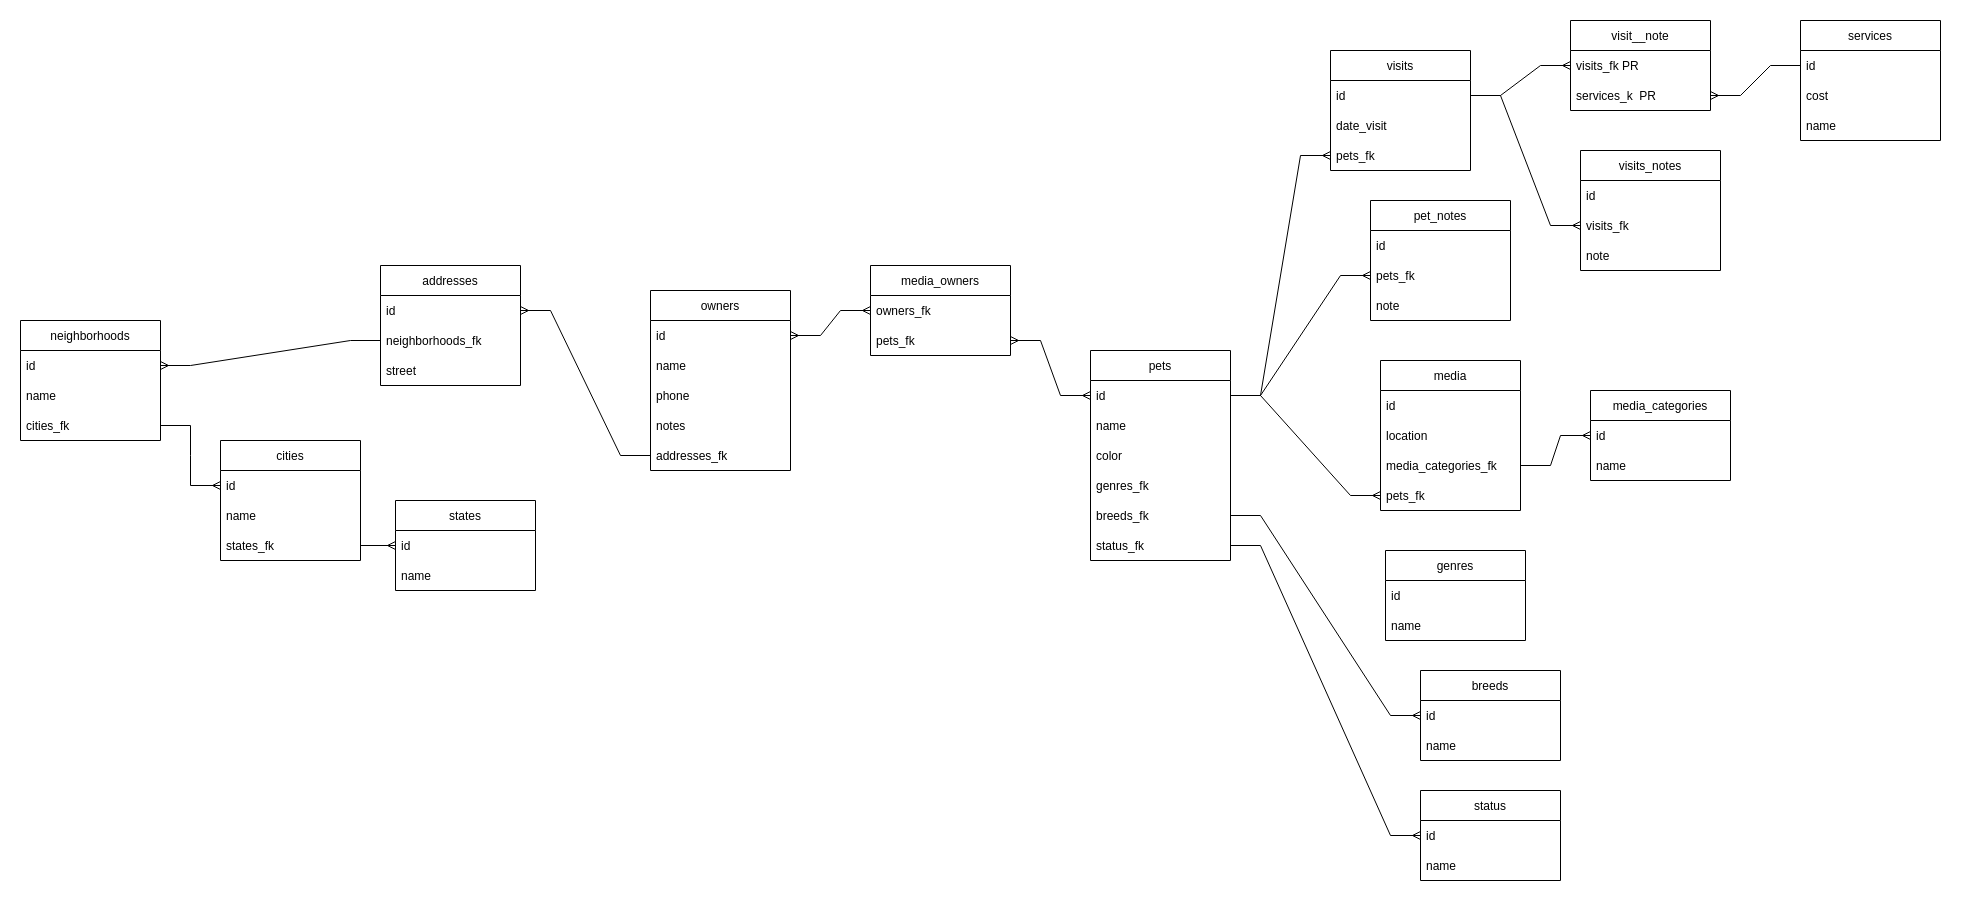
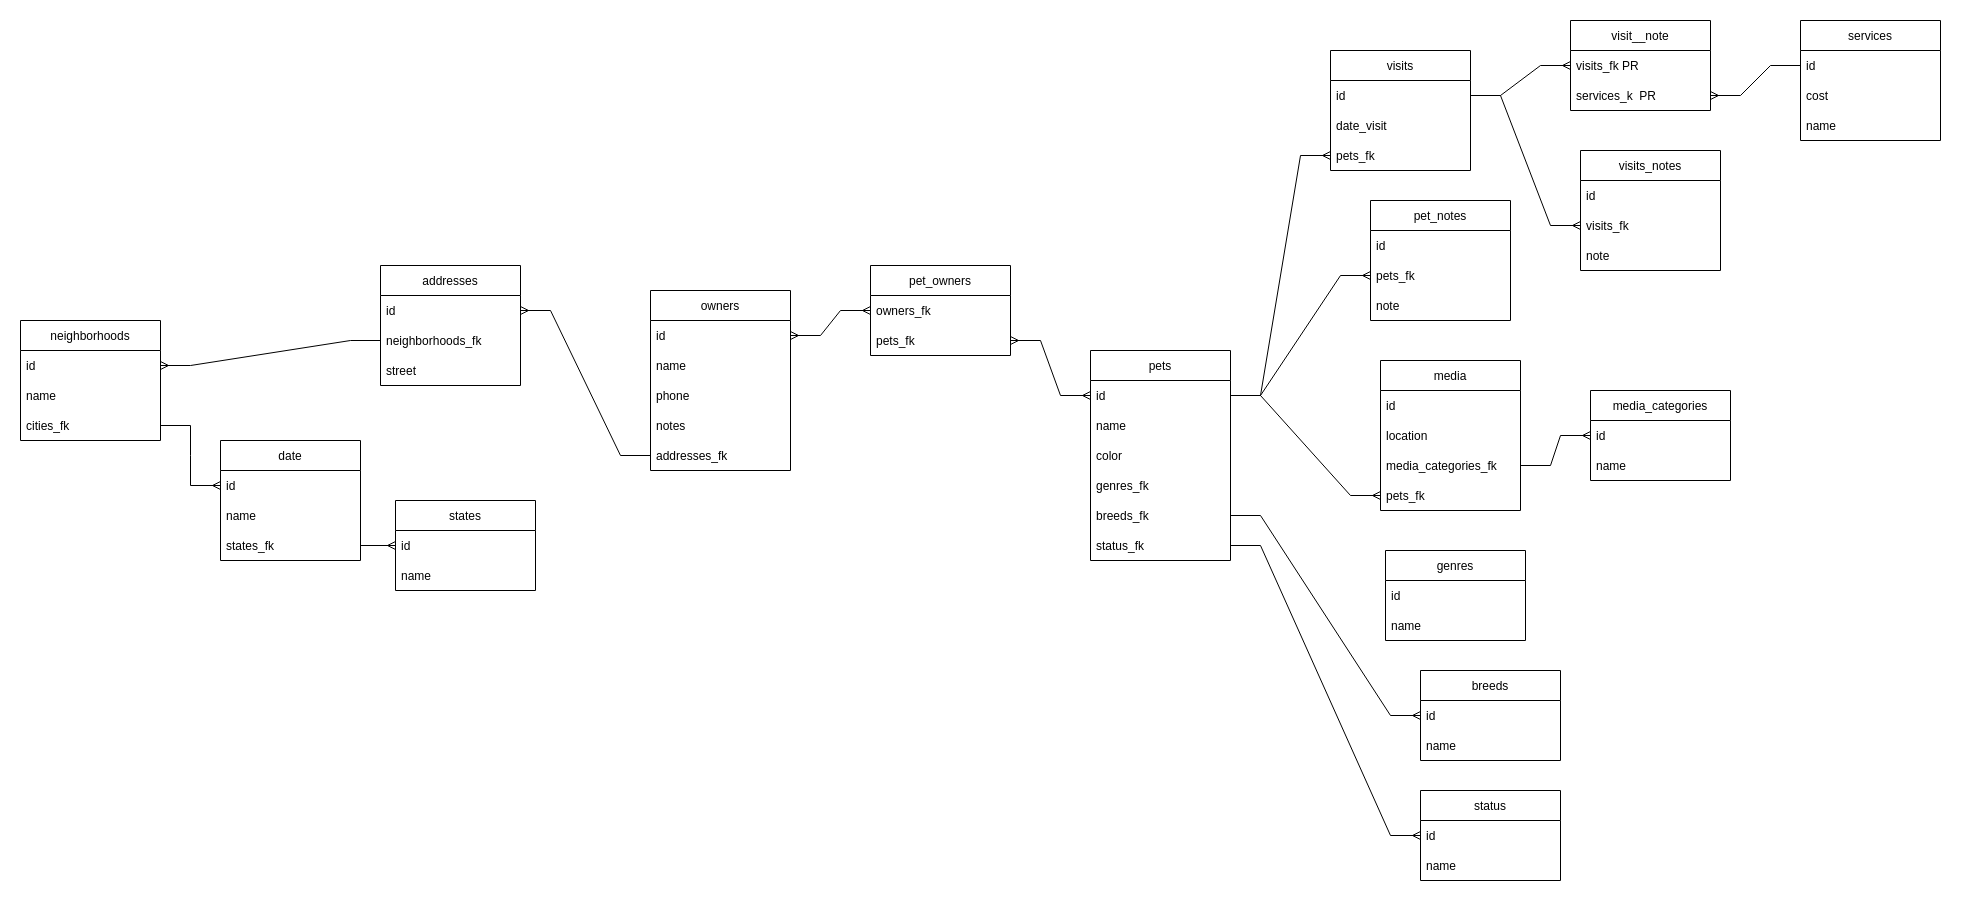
node "media_owners": label "media_owners" -> "pet_owners"
node "cities": label "cities" -> "date"
